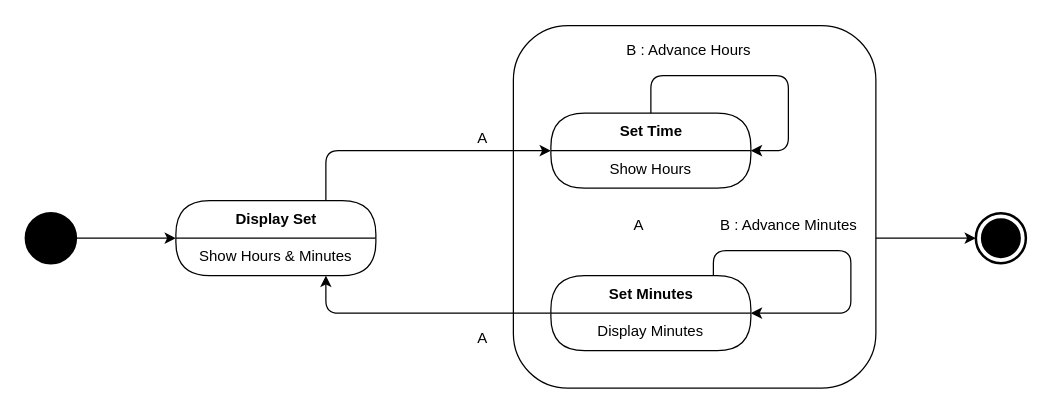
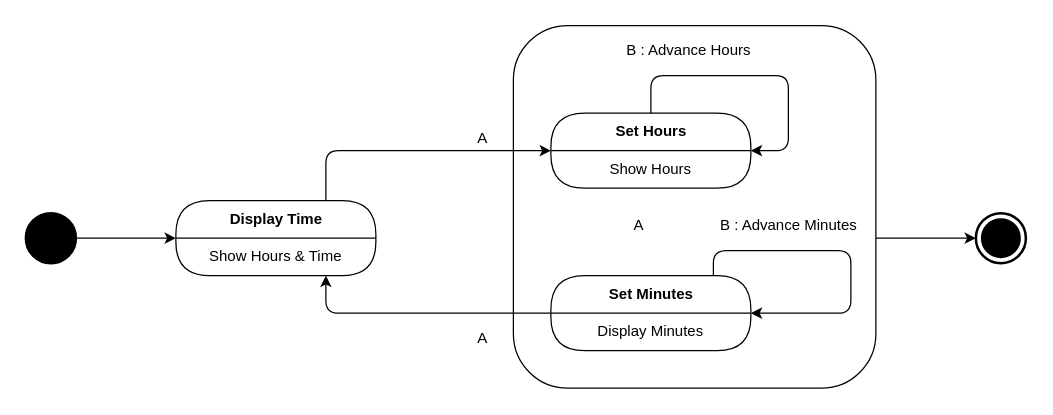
node "Set Time": label "Set Time" -> "Set Hours"
node "Display Set": label "Display Set" -> "Display Time"
node "Show Hours & Minutes": label "Show Hours & Minutes" -> "Show Hours & Time"
